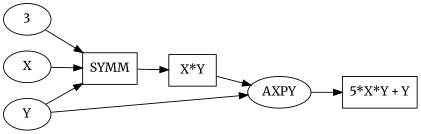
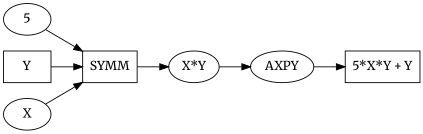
node "3": label "3" -> "5"
node "X*Y": shape box -> ellipse
edge "Y" -> "AXPY": removed
node "Y": shape ellipse -> box
